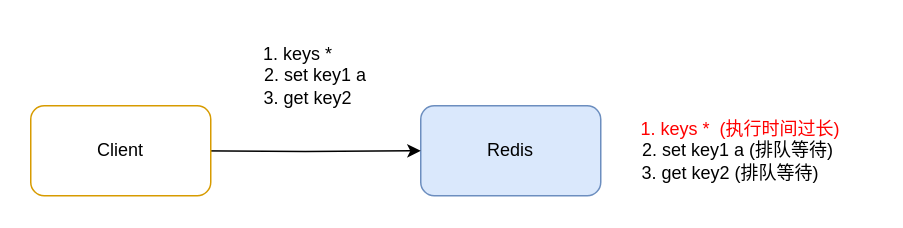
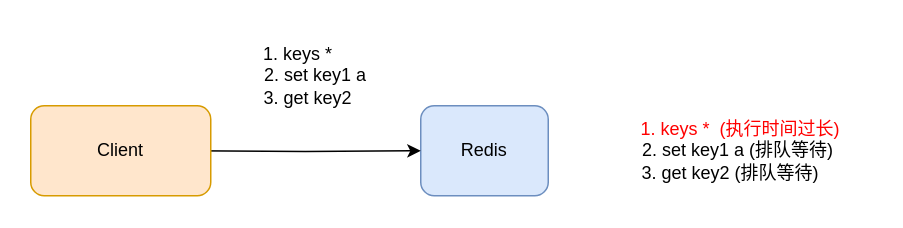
node "Client": fillcolor #ffffff -> #ffe6cc
node "Redis": size 180x90 -> 128x90
